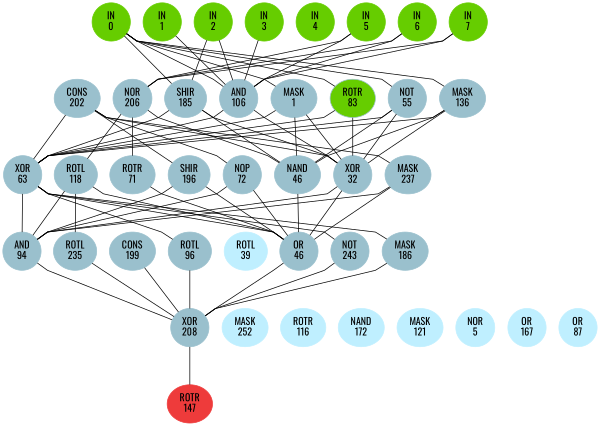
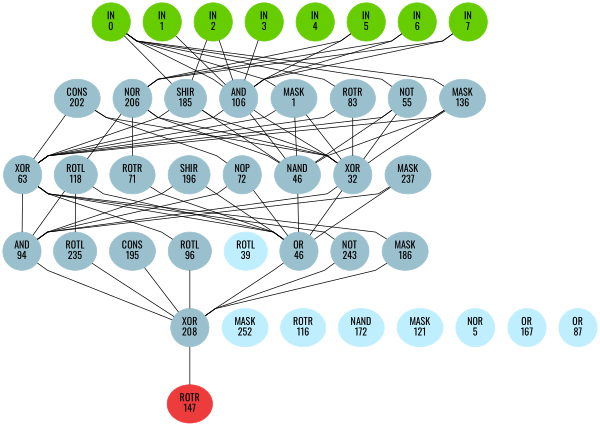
node "ROTR 83": fillcolor chartreuse3 -> lightblue3
edge "CONS 202" -- "SHIR 196": removed
edge "AND 106" -- "NAND 46": added
edge "NOR 206" -- "XOR 32": added
edge "CONS 202" -- "MASK 237": removed
node "CONS 199": label "CONS 199" -> "CONS 195"
